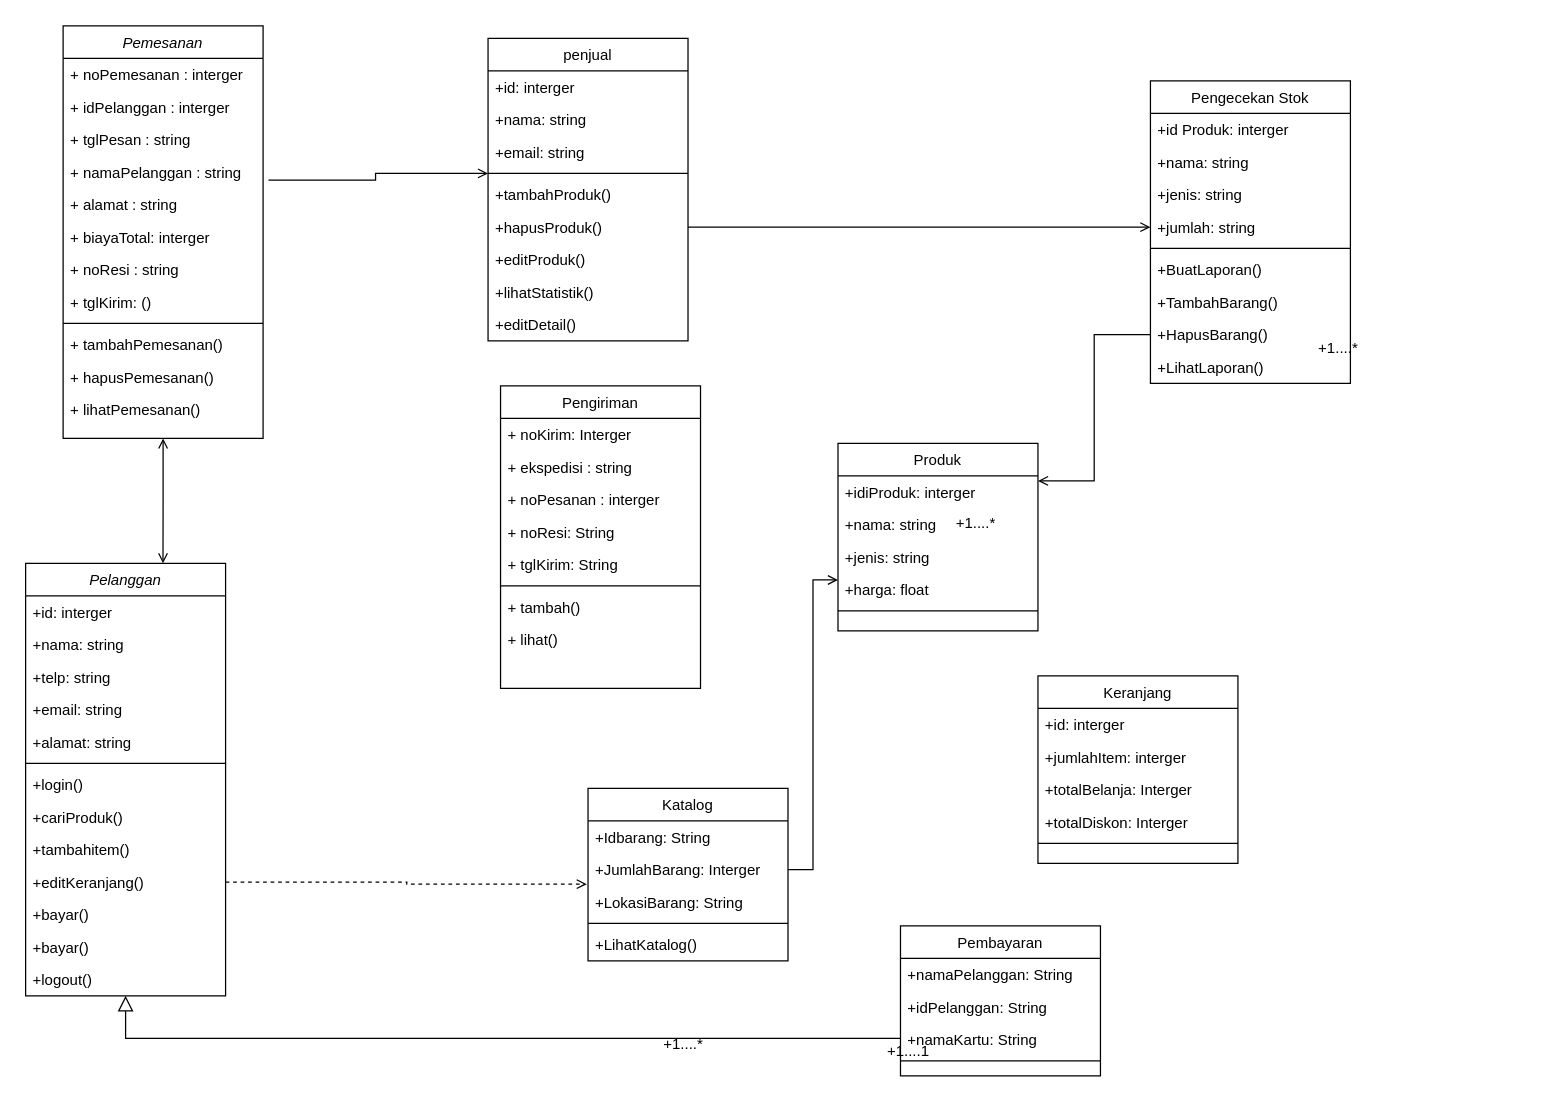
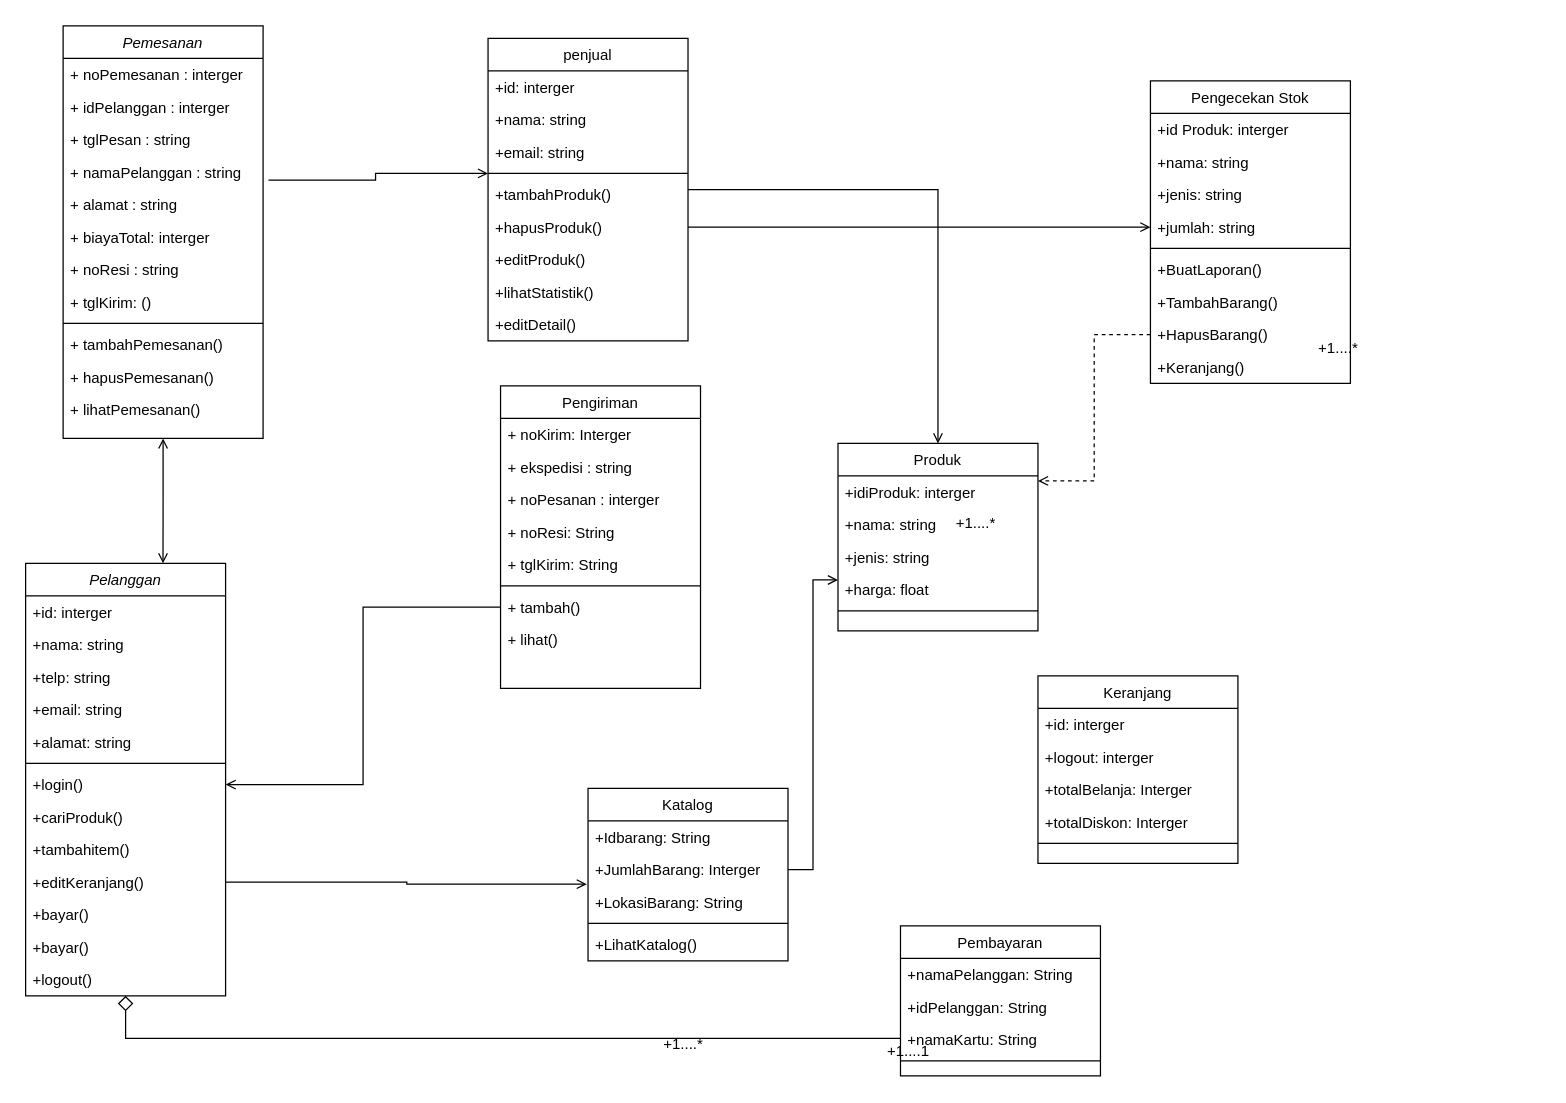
edge "penjual" -> "Produk": added
node "+LihatLaporan()": label "+LihatLaporan()" -> "+Keranjang()"
edge "+HapusBarang()" -> "+idiProduk: interger": style solid -> dashed
edge "+ tambah()" -> "+login()": added
node "+jumlahItem: interger": label "+jumlahItem: interger" -> "+logout: interger"
edge "+editKeranjang()" -> "+LokasiBarang: String": style dashed -> solid
edge "Pembayaran" -> "Pelanggan": arrowhead block -> diamond
